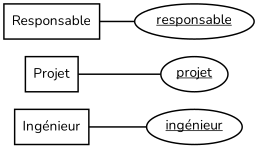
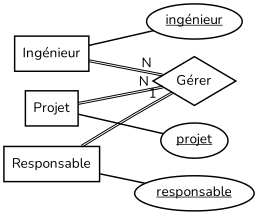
node "Gérer": added
